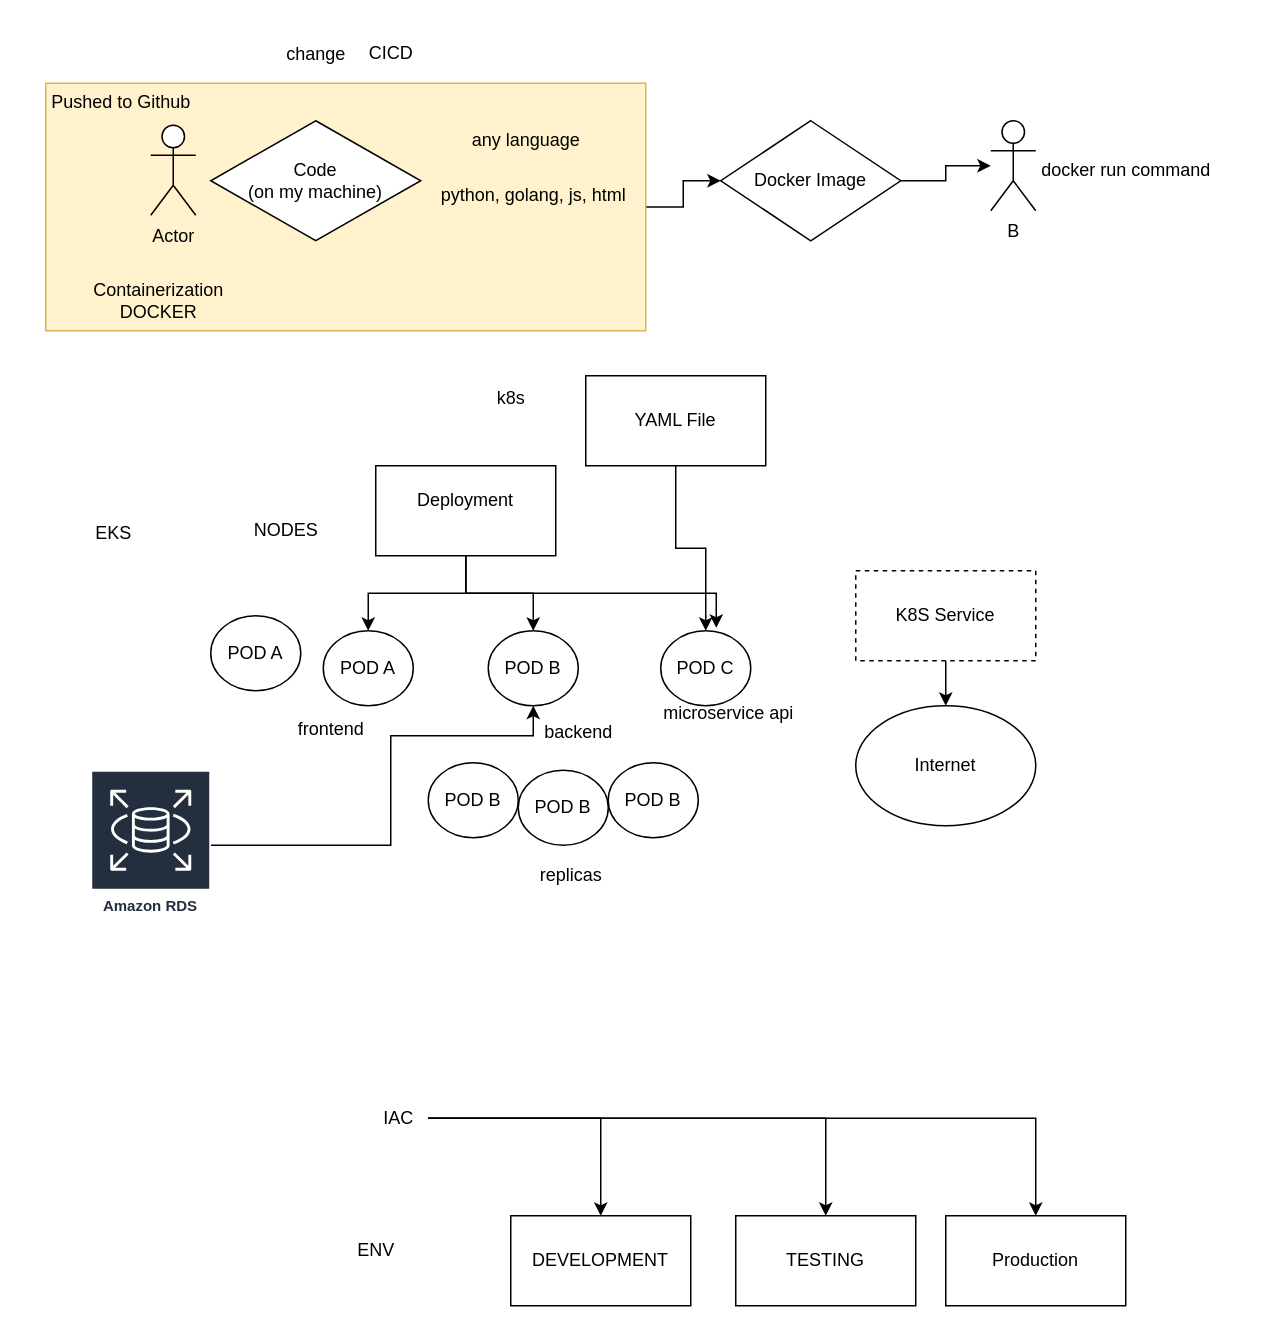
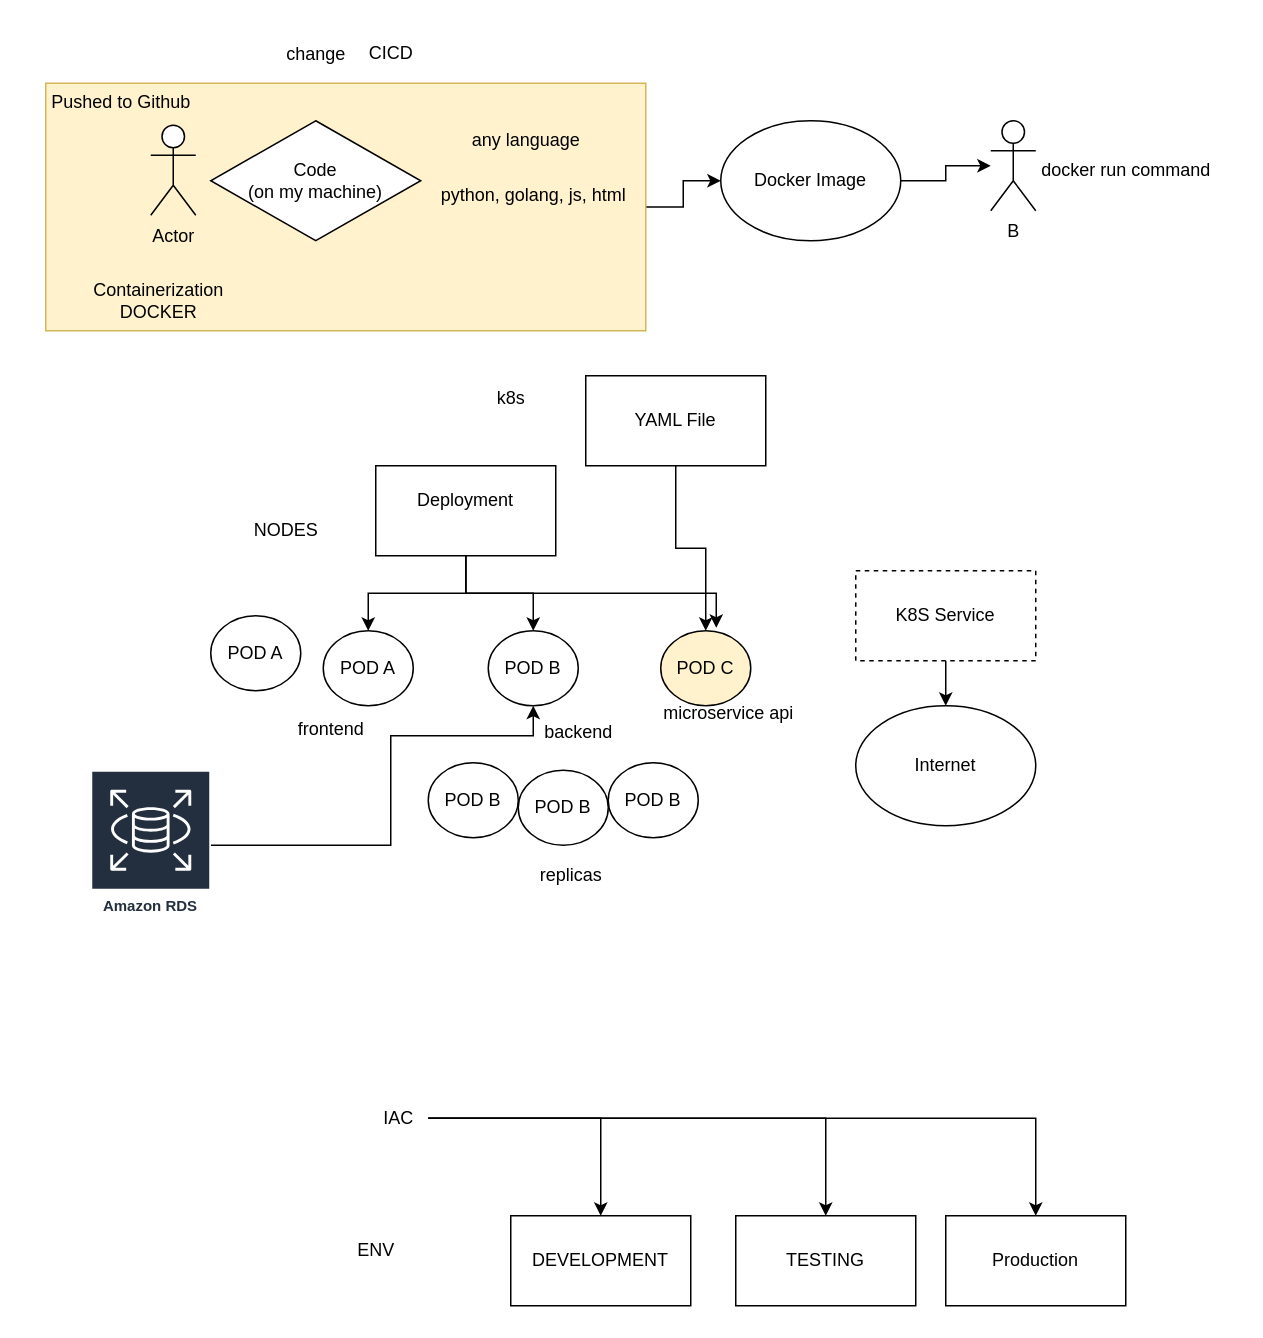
node "Docker Image": shape diamond -> ellipse
node "EKS": removed
node "POD C": fillcolor #ffffff -> #fff2cc
